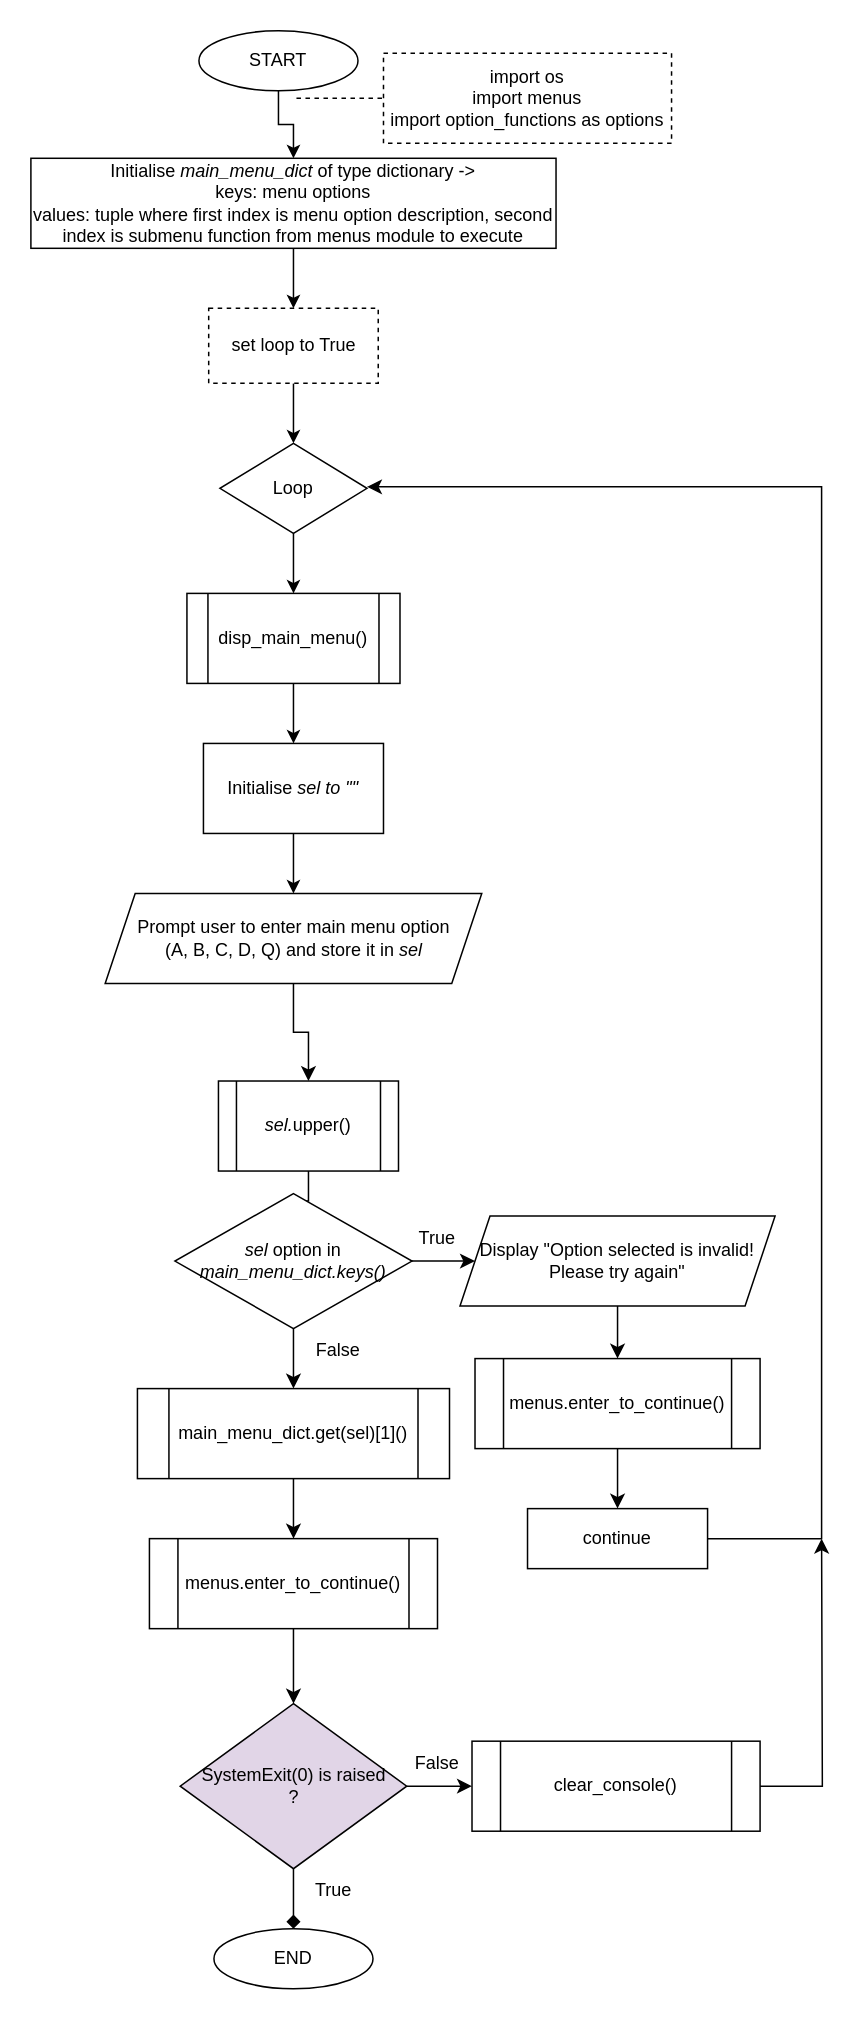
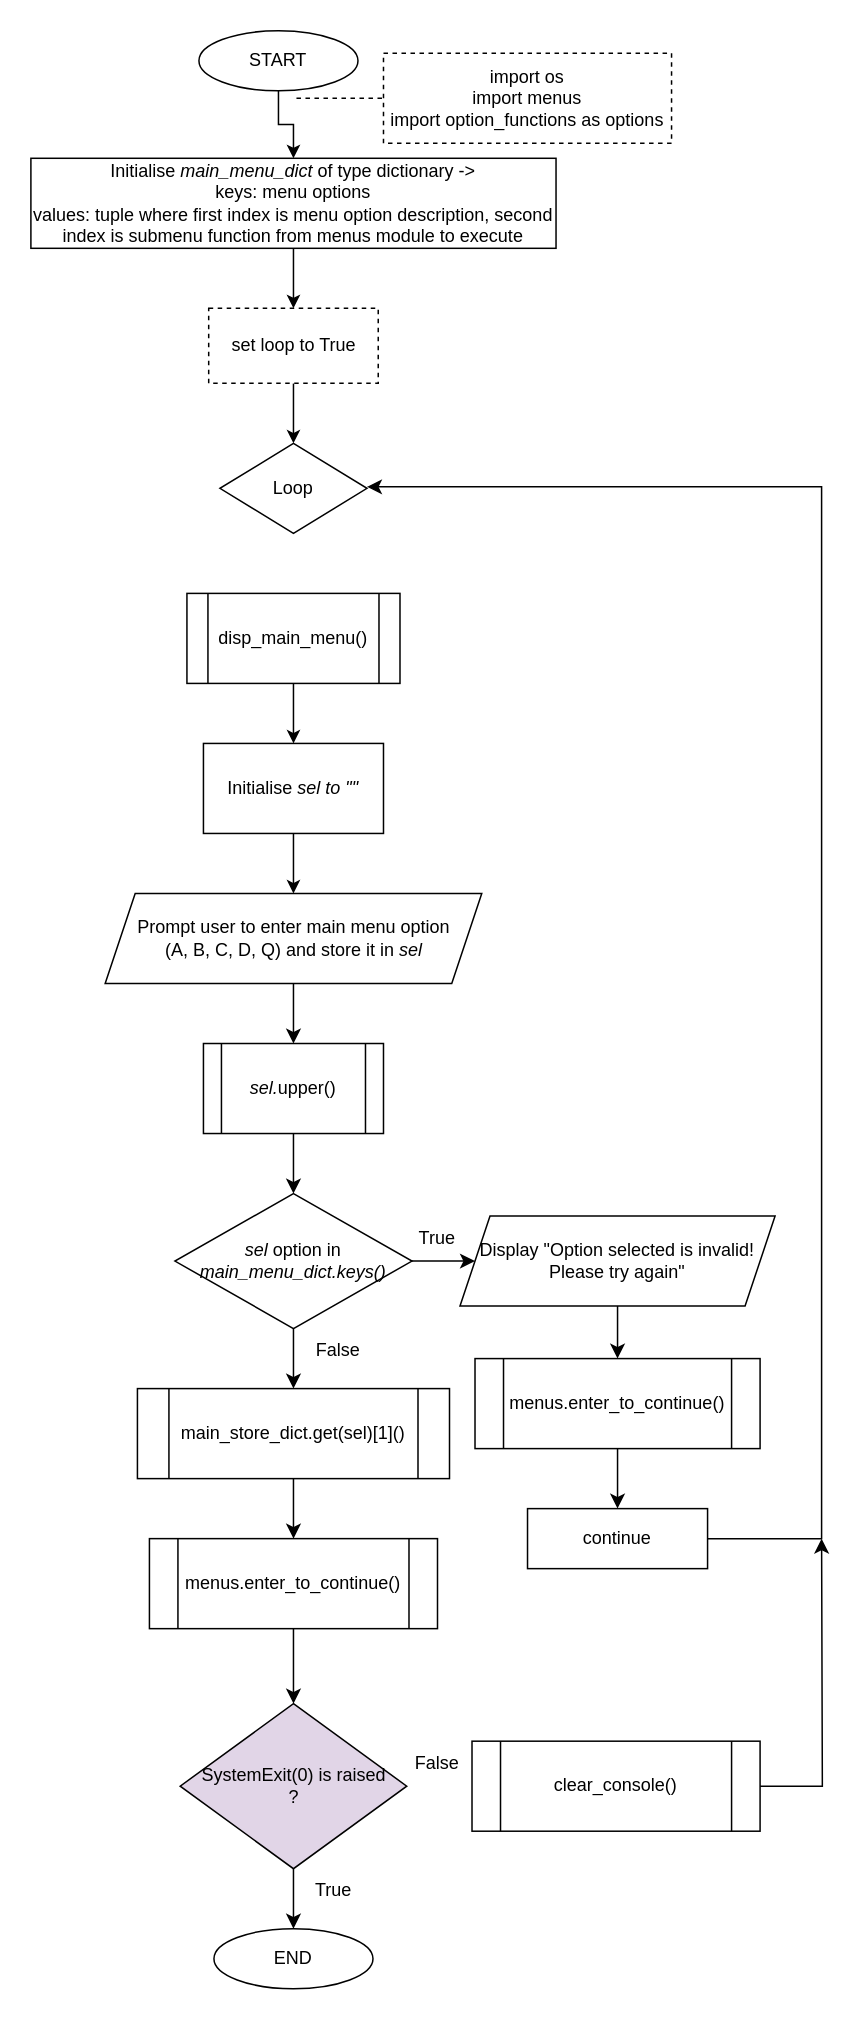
edge "Loop" -> "disp_main_menu()": removed
node "sel.upper()": moved (308, 1126) -> (293, 1088)
node "main_menu_dict.get(sel)[1]()": label "main_menu_dict.get(sel)[1]()" -> "main_store_dict.get(sel)[1]()"
edge "SystemExit(0) is raised ?" -> "clear_console()": removed
edge "SystemExit(0) is raised ?" -> "END": arrowhead diamond -> classic
